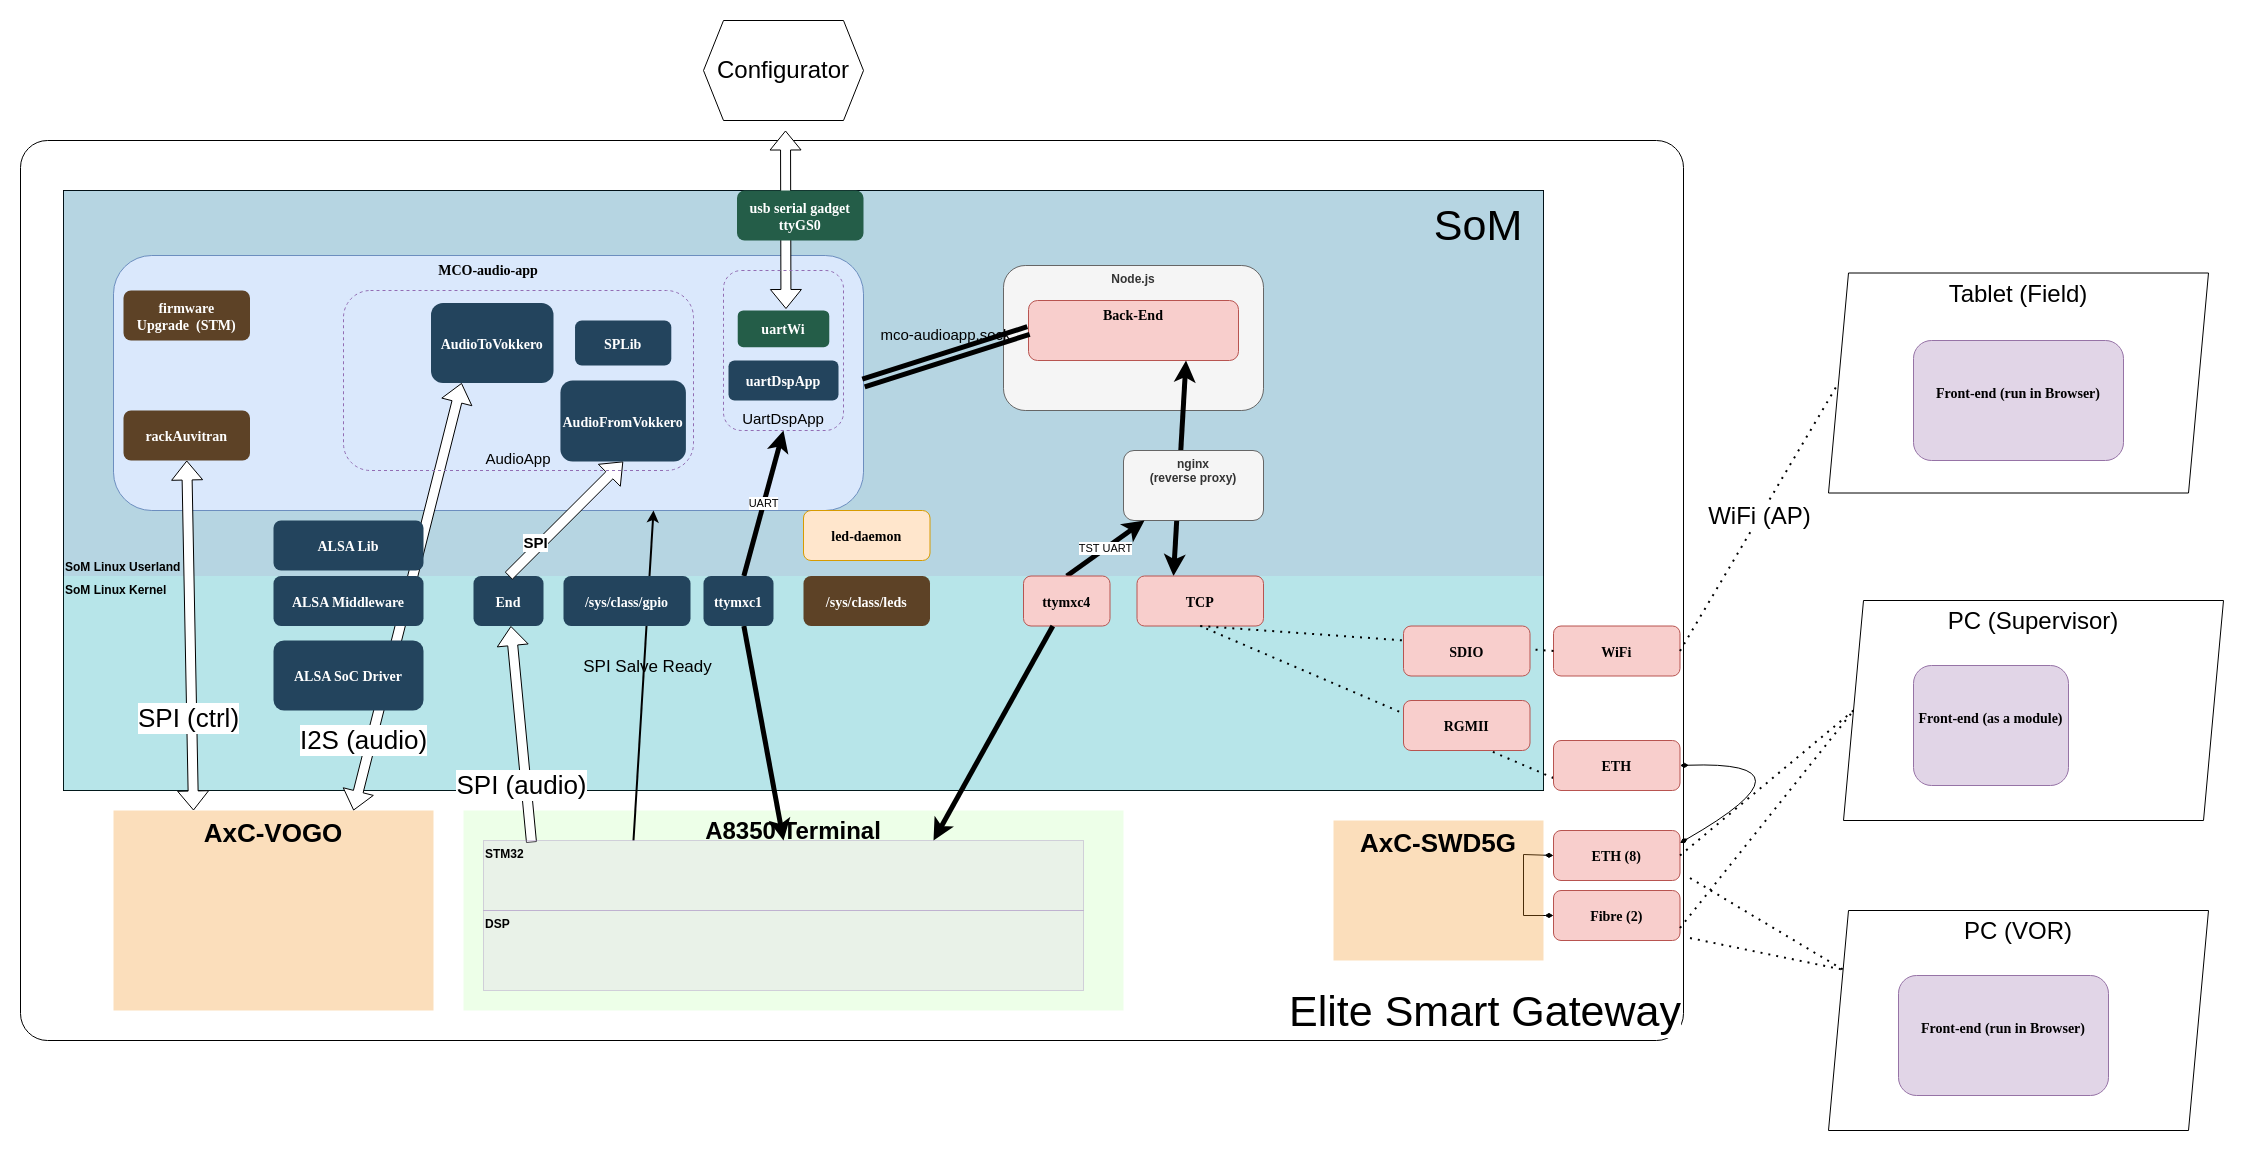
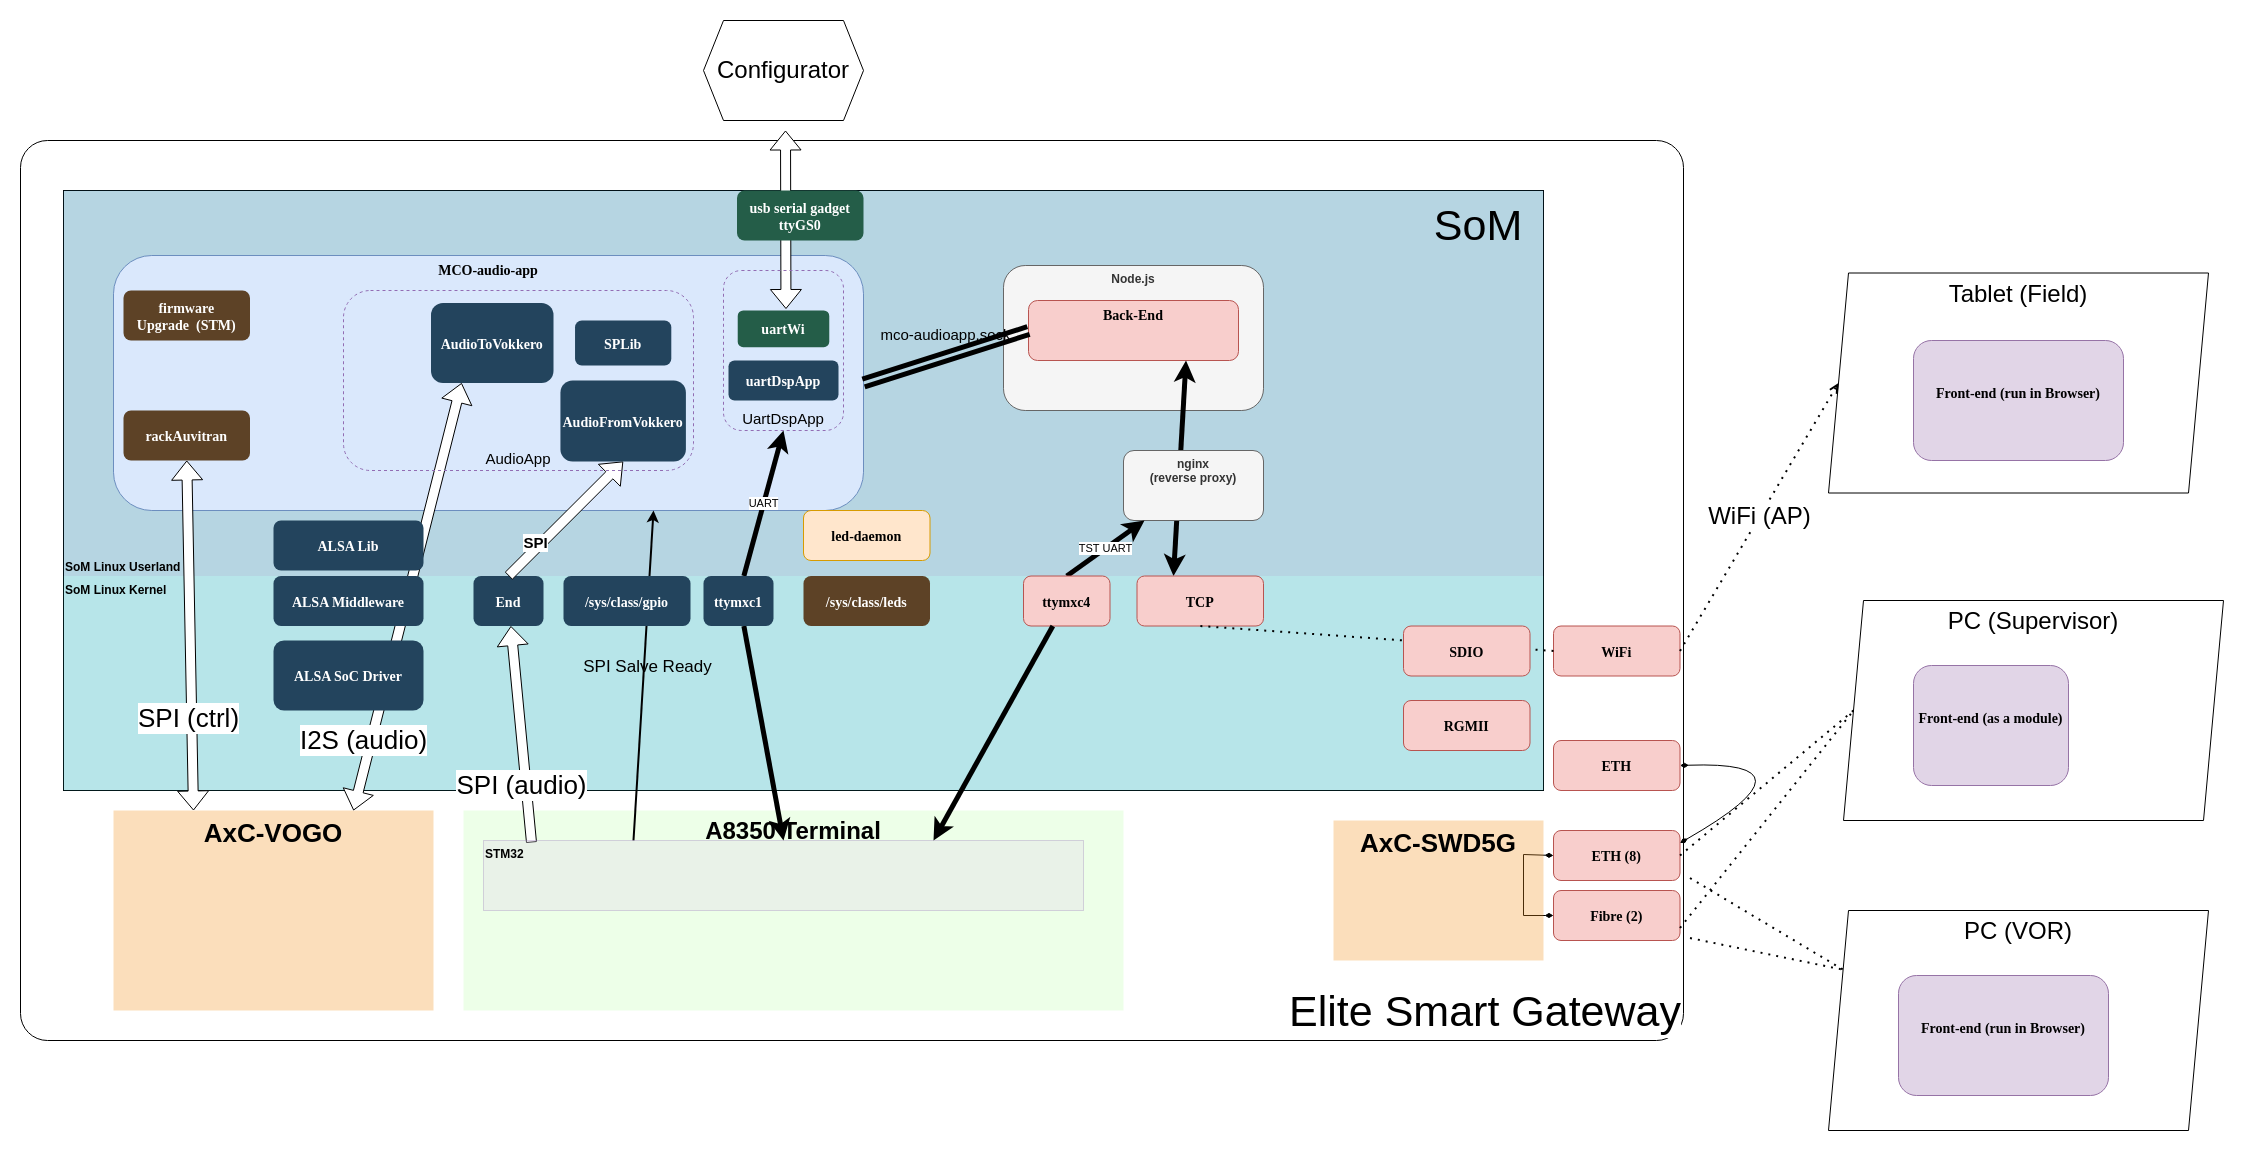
edge "Tablet (Field)" -- "WiFi": arrowhead none -> open
edge "TCP" -- "ETH": removed
node "DSP": removed
